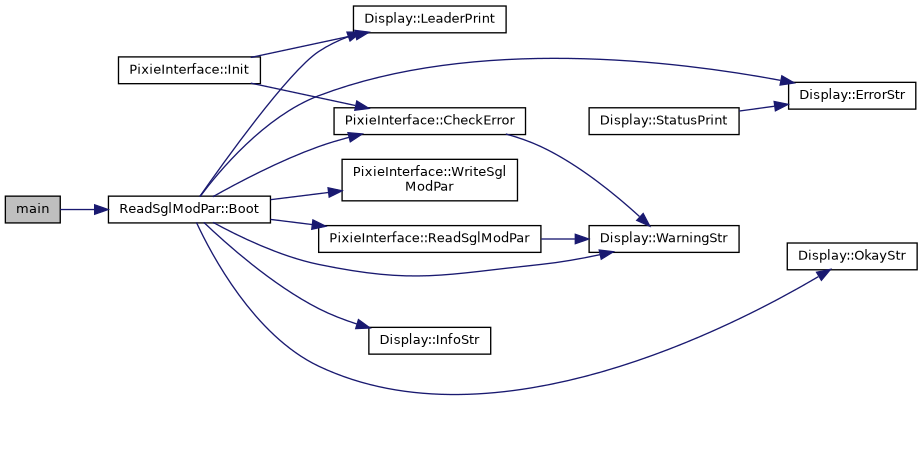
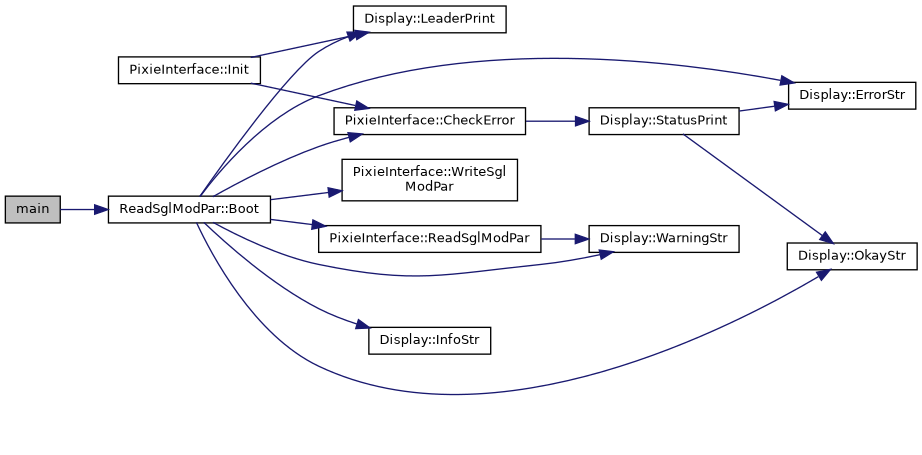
edge "PixieInterface::CheckError" -> "Display::WarningStr": now "PixieInterface::CheckError" -> "Display::StatusPrint"
edge "Display::StatusPrint" -> "Display::OkayStr": added
